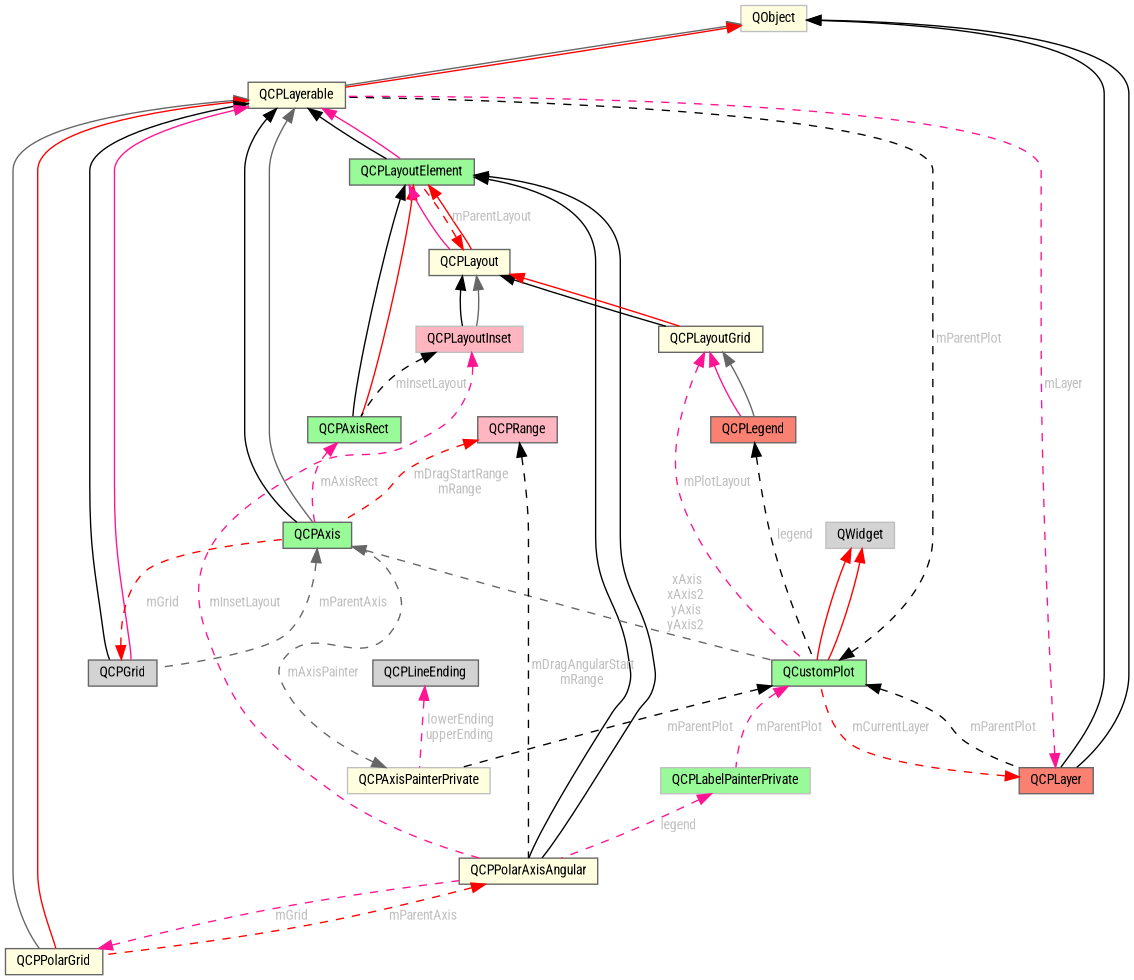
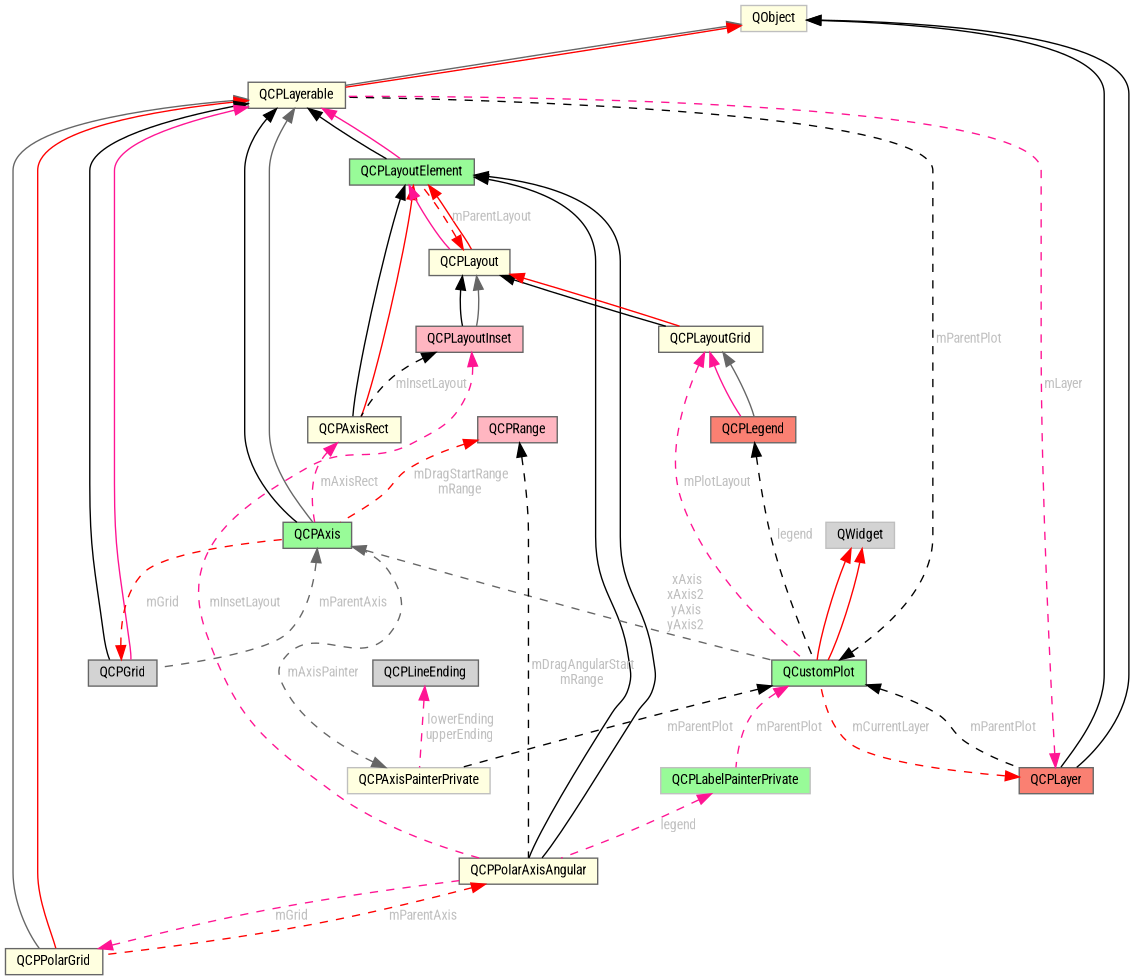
node "QCPLayoutInset": color grey75 -> gray40
node "QCPAxisRect": fillcolor palegreen -> lightyellow
